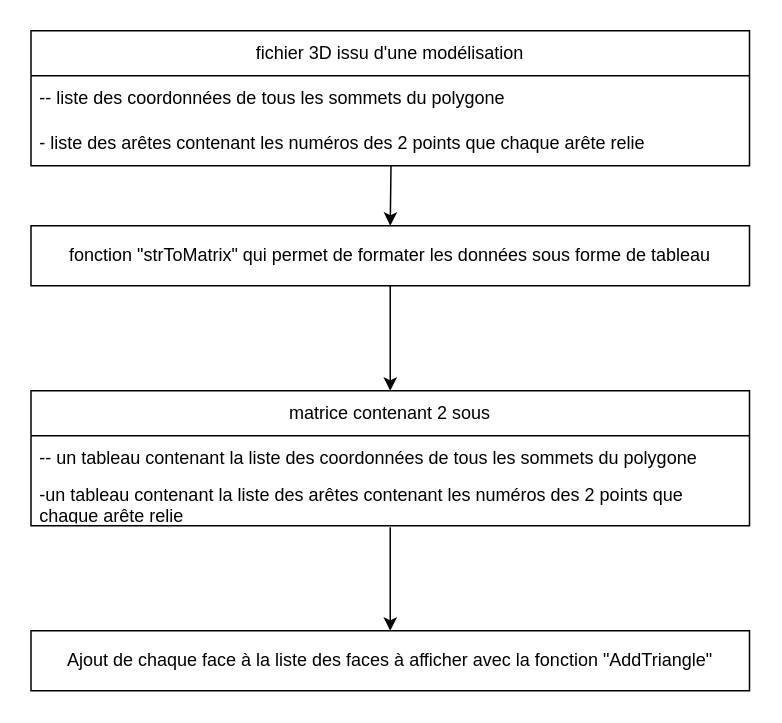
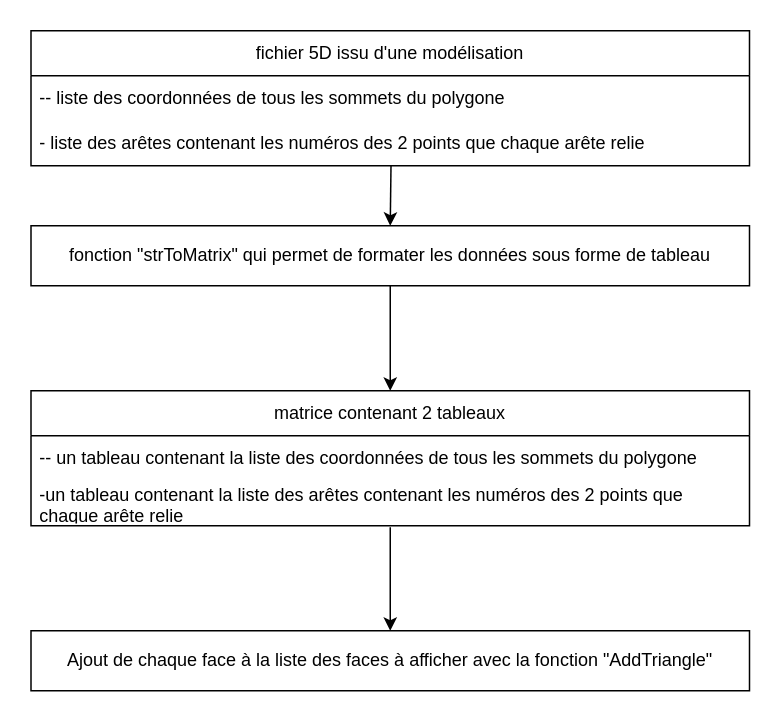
node "fichier 3D issu d'une modélisation": label "fichier 3D issu d'une modélisation" -> "fichier 5D issu d'une modélisation"
node "matrice contenant 2 sous": label "matrice contenant 2 sous" -> "matrice contenant 2 tableaux"
